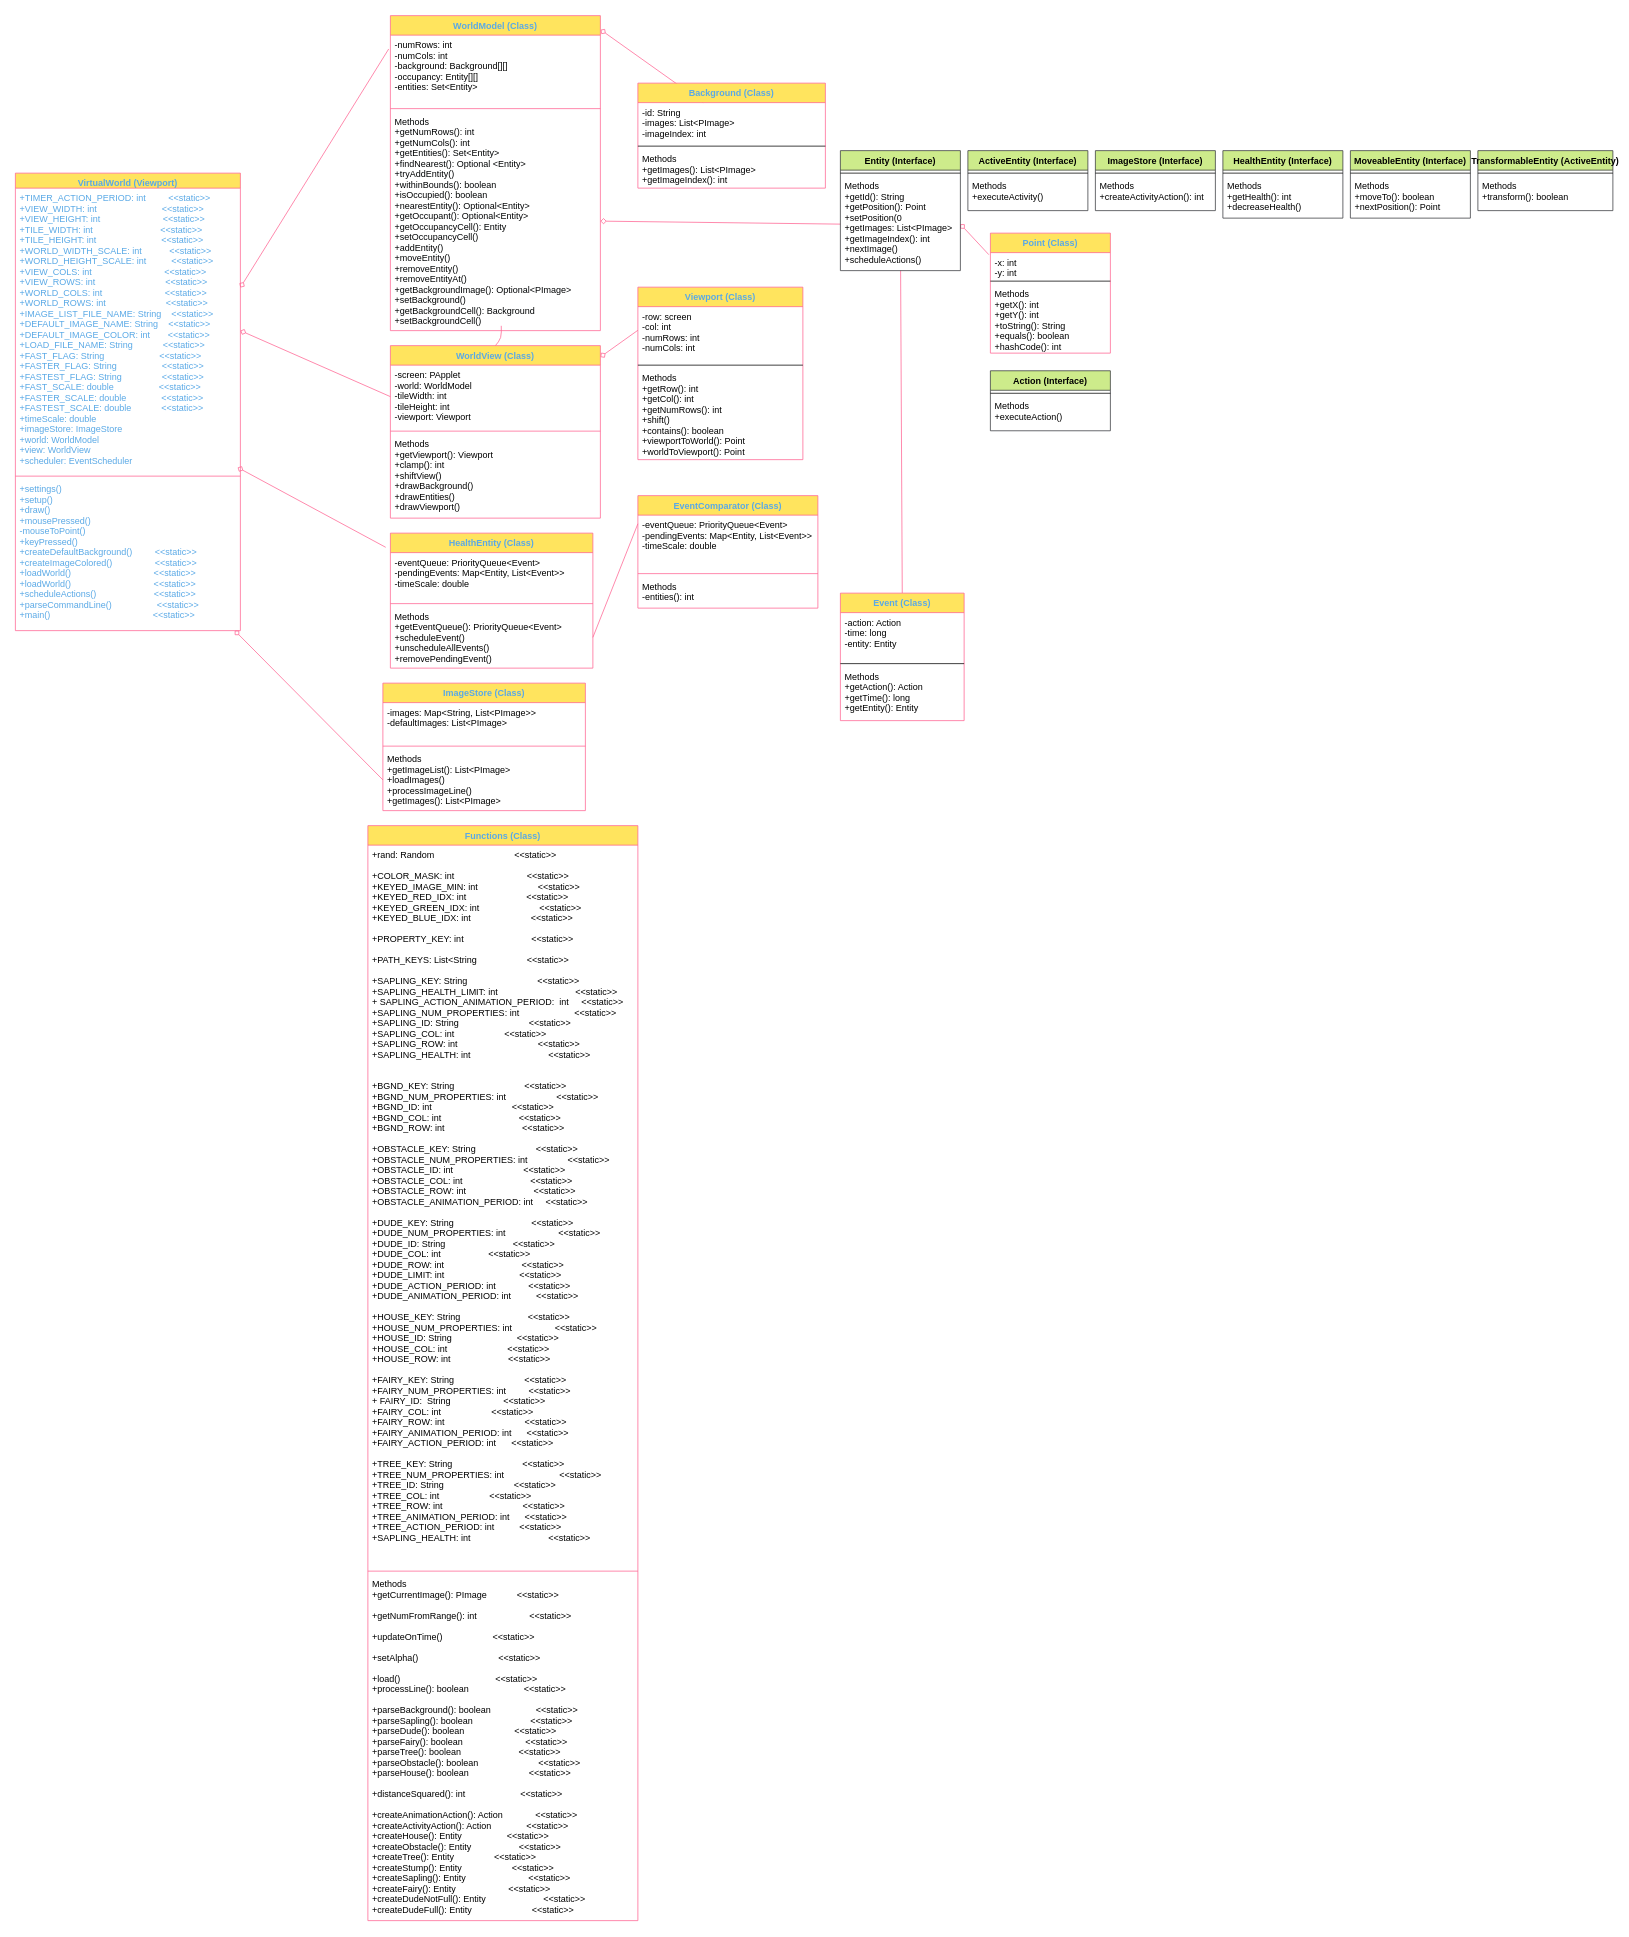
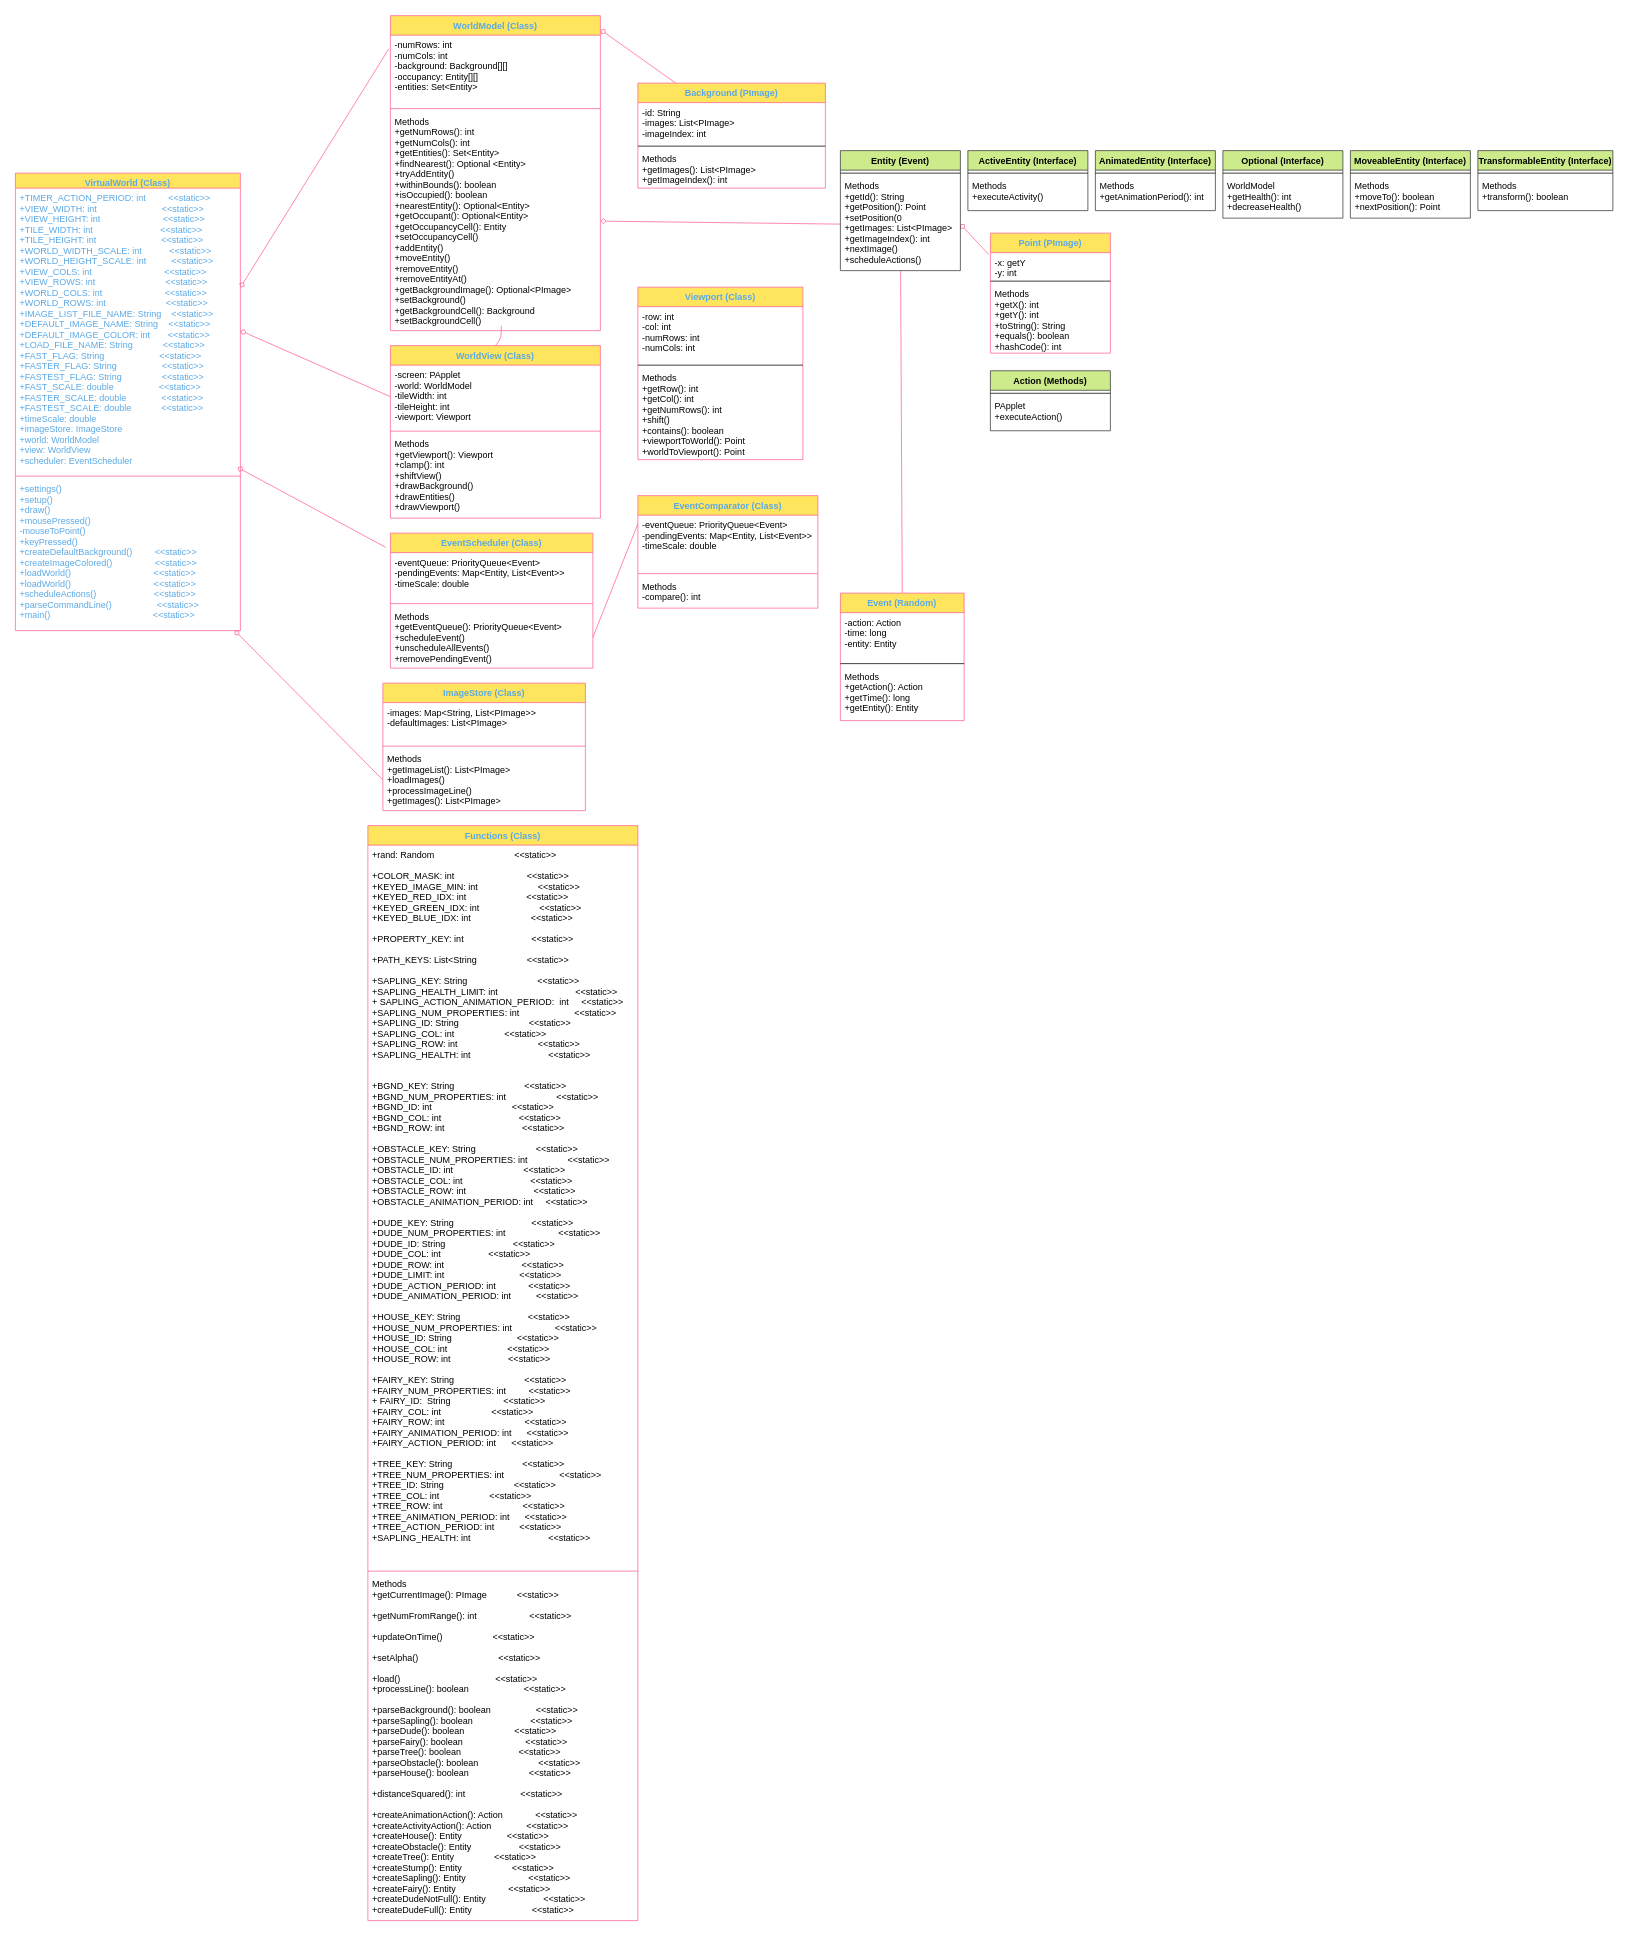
node "Background (Class)": label "Background (Class)" -> "Background (PImage)"
node "Entity (Interface)": label "Entity (Interface)" -> "Entity (Event)"
node "ImageStore (Interface)": label "ImageStore (Interface)" -> "AnimatedEntity (Interface)"
node "HealthEntity (Interface)": label "HealthEntity (Interface)" -> "Optional (Interface)"
node "TransformableEntity (ActiveEntity)": label "TransformableEntity (ActiveEntity)" -> "TransformableEntity (Interface)"
node "VirtualWorld (Viewport)": label "VirtualWorld (Viewport)" -> "VirtualWorld (Class)"
node "Methods +createActivityAction(): int": label "Methods +createActivityAction(): int" -> "Methods +getAnimationPeriod(): int"
node "Methods +getHealth(): int +decreaseHealth()": label "Methods +getHealth(): int +decreaseHealth()" -> "WorldModel +getHealth(): int +decreaseHealth()"
node "Point (Class)": label "Point (Class)" -> "Point (PImage)"
node "-x: int -y: int": label "-x: int -y: int" -> "-x: getY -y: int"
node "-row: screen -col: int -numRows: int -numCols: int": label "-row: screen -col: int -numRows: int -numCols: int" -> "-row: int -col: int -numRows: int -numCols: int"
edge "Viewport (Class)" -> "WorldView (Class)": removed
node "Action (Interface)": label "Action (Interface)" -> "Action (Methods)"
node "Methods +executeAction()": label "Methods +executeAction()" -> "PApplet +executeAction()"
node "HealthEntity (Class)": label "HealthEntity (Class)" -> "EventScheduler (Class)"
node "Methods -entities(): int": label "Methods -entities(): int" -> "Methods -compare(): int"
node "Event (Class)": label "Event (Class)" -> "Event (Random)"
